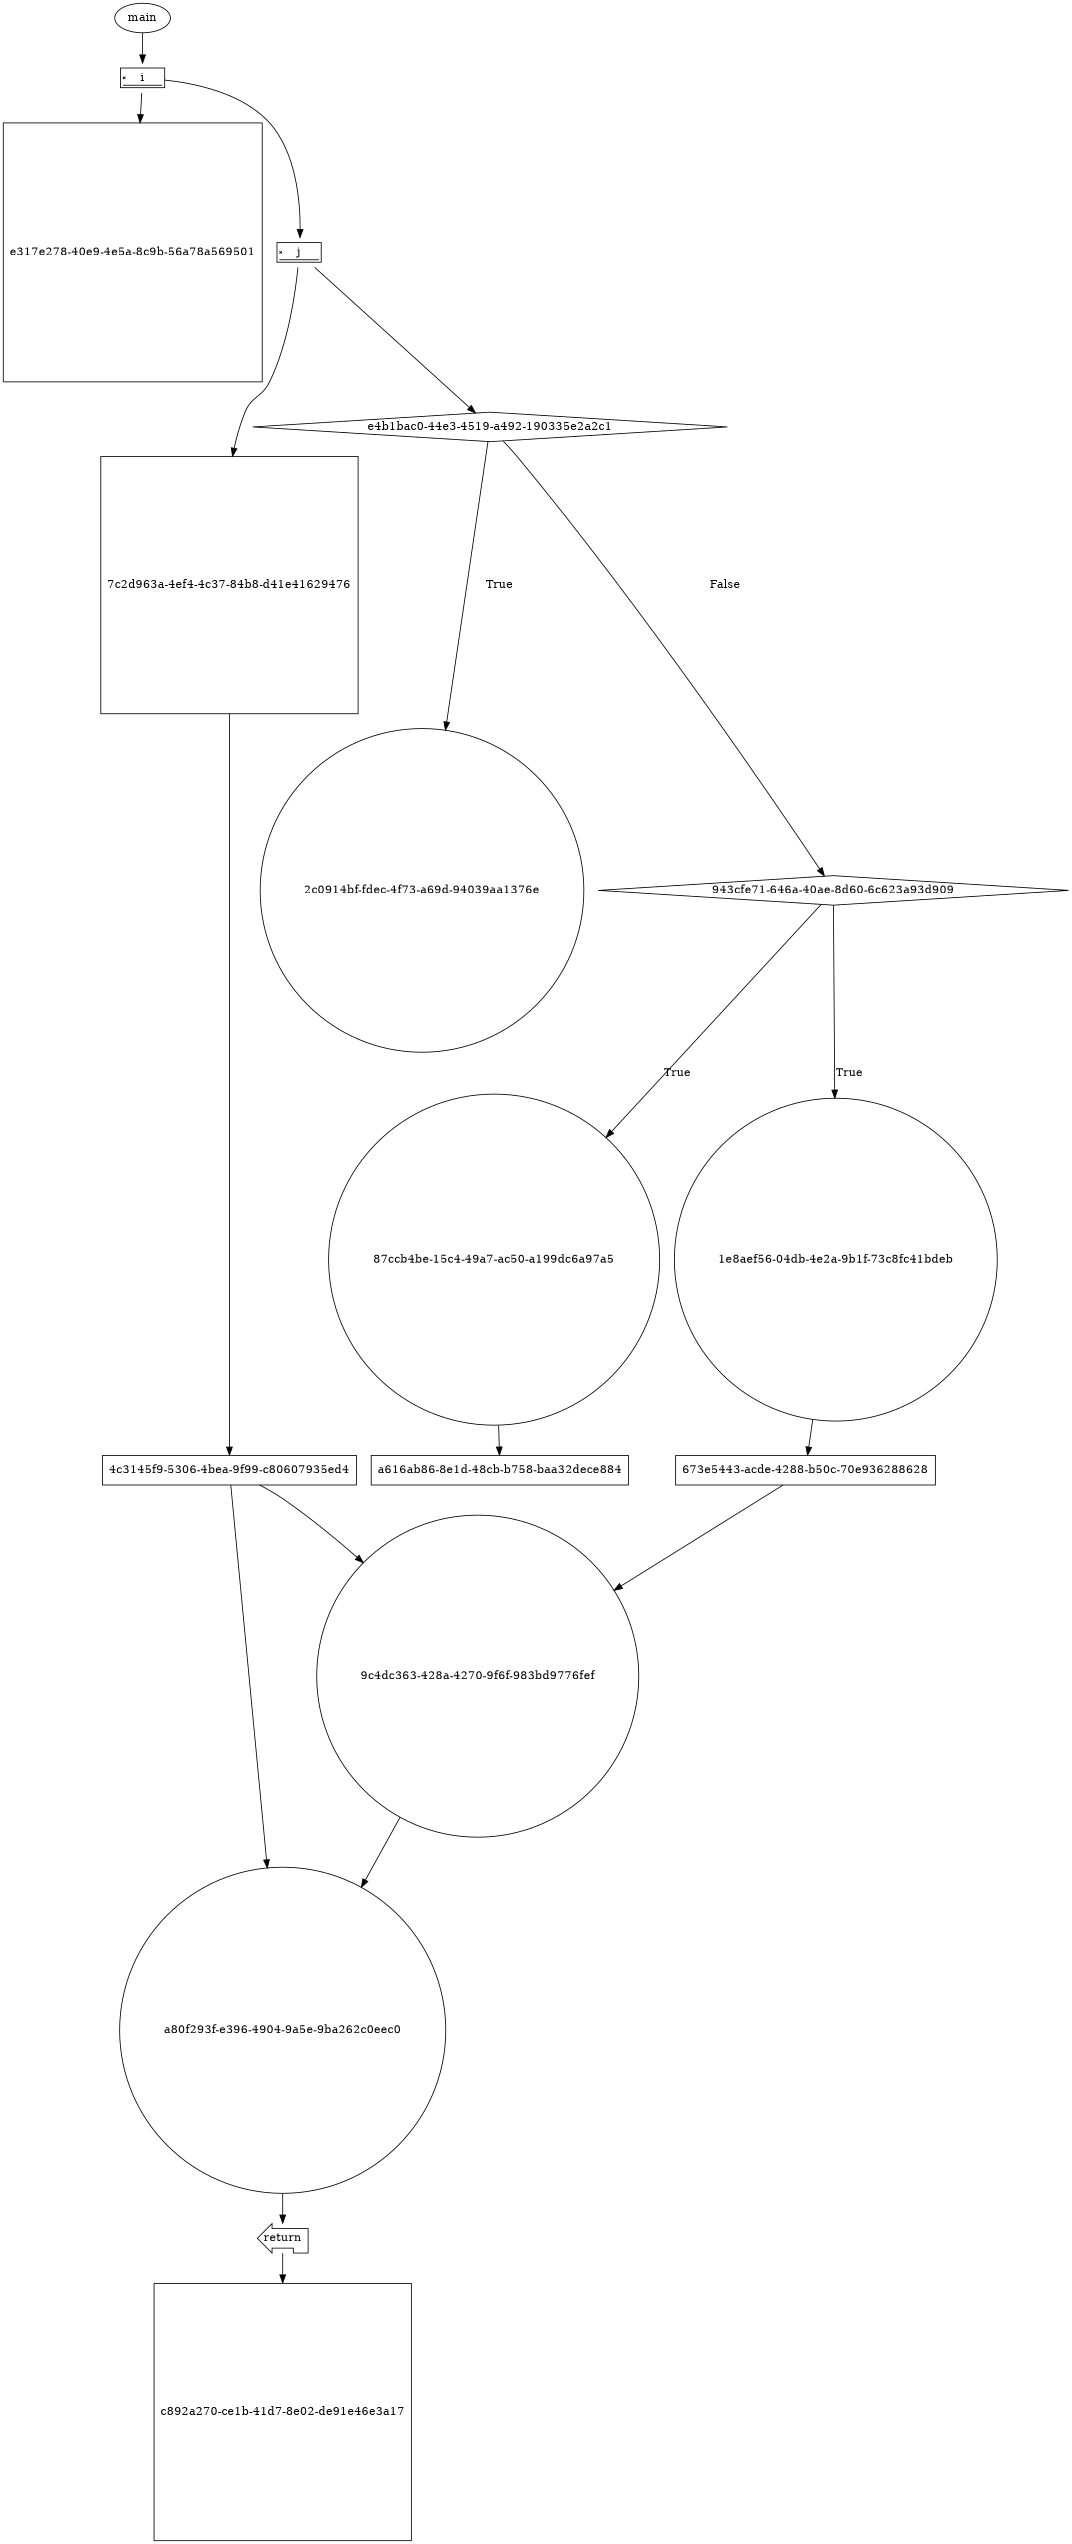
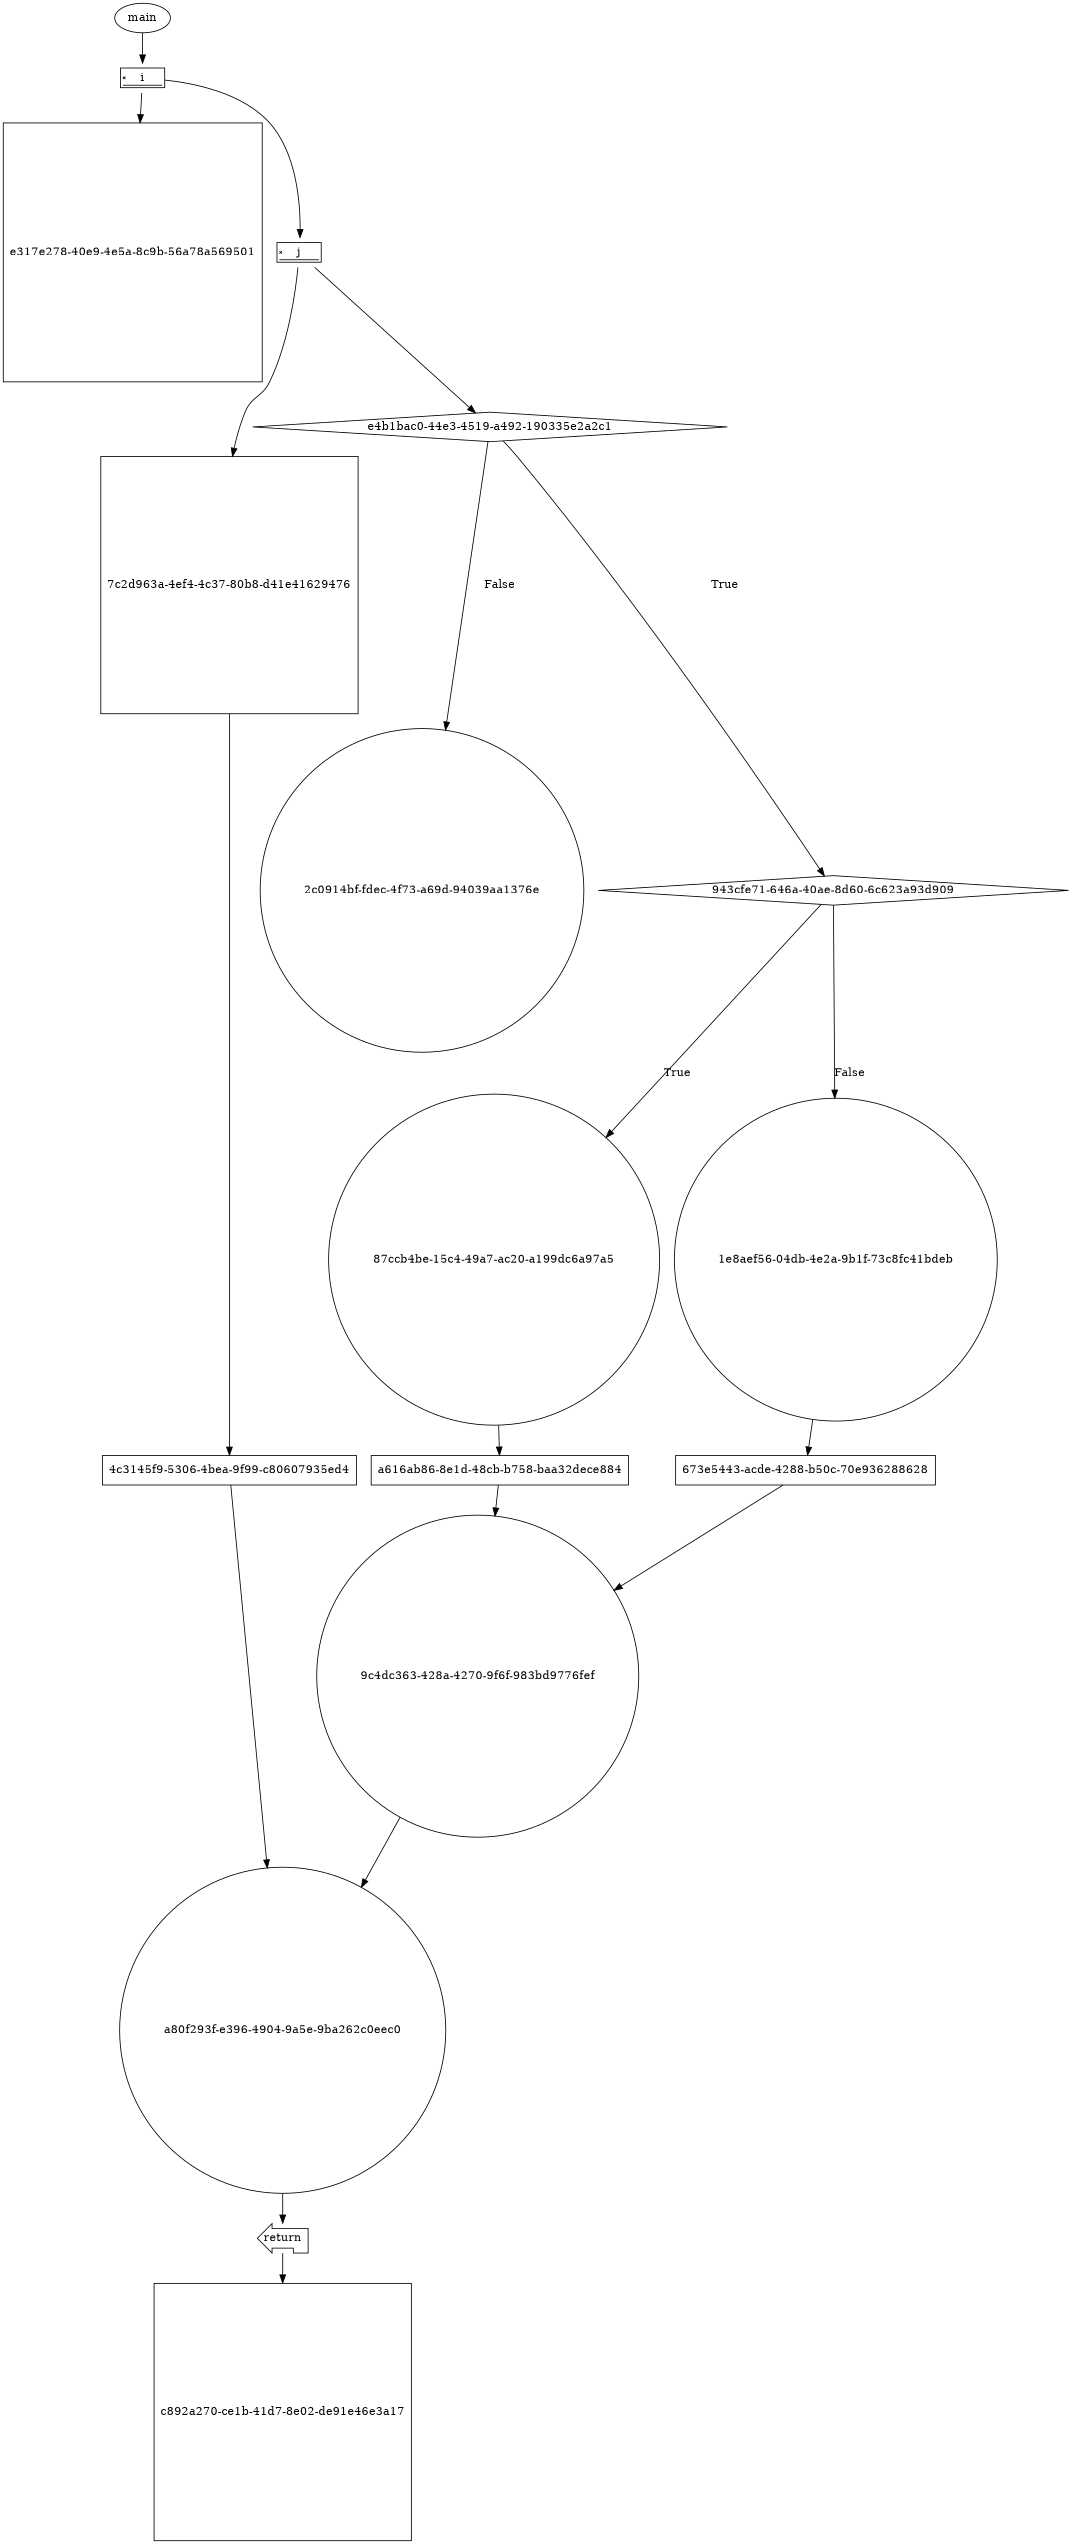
node "7c2d963a-4ef4-4c37-84b8-d41e41629476": label "7c2d963a-4ef4-4c37-84b8-d41e41629476" -> "7c2d963a-4ef4-4c37-80b8-d41e41629476"
edge "e4b1bac0-44e3-4519-a492-190335e2a2c1" -> "2c0914bf-fdec-4f73-a69d-94039aa1376e": label "True" -> "False"
edge "e4b1bac0-44e3-4519-a492-190335e2a2c1" -> "943cfe71-646a-40ae-8d60-6c623a93d909": label "False" -> "True"
edge "943cfe71-646a-40ae-8d60-6c623a93d909" -> "1e8aef56-04db-4e2a-9b1f-73c8fc41bdeb": label "True" -> "False"
node "87ccb4be-15c4-49a7-ac50-a199dc6a97a5": label "87ccb4be-15c4-49a7-ac50-a199dc6a97a5" -> "87ccb4be-15c4-49a7-ac20-a199dc6a97a5"
edge "4c3145f9-5306-4bea-9f99-c80607935ed4" -> "9c4dc363-428a-4270-9f6f-983bd9776fef": now "a616ab86-8e1d-48cb-b758-baa32dece884" -> "9c4dc363-428a-4270-9f6f-983bd9776fef"
